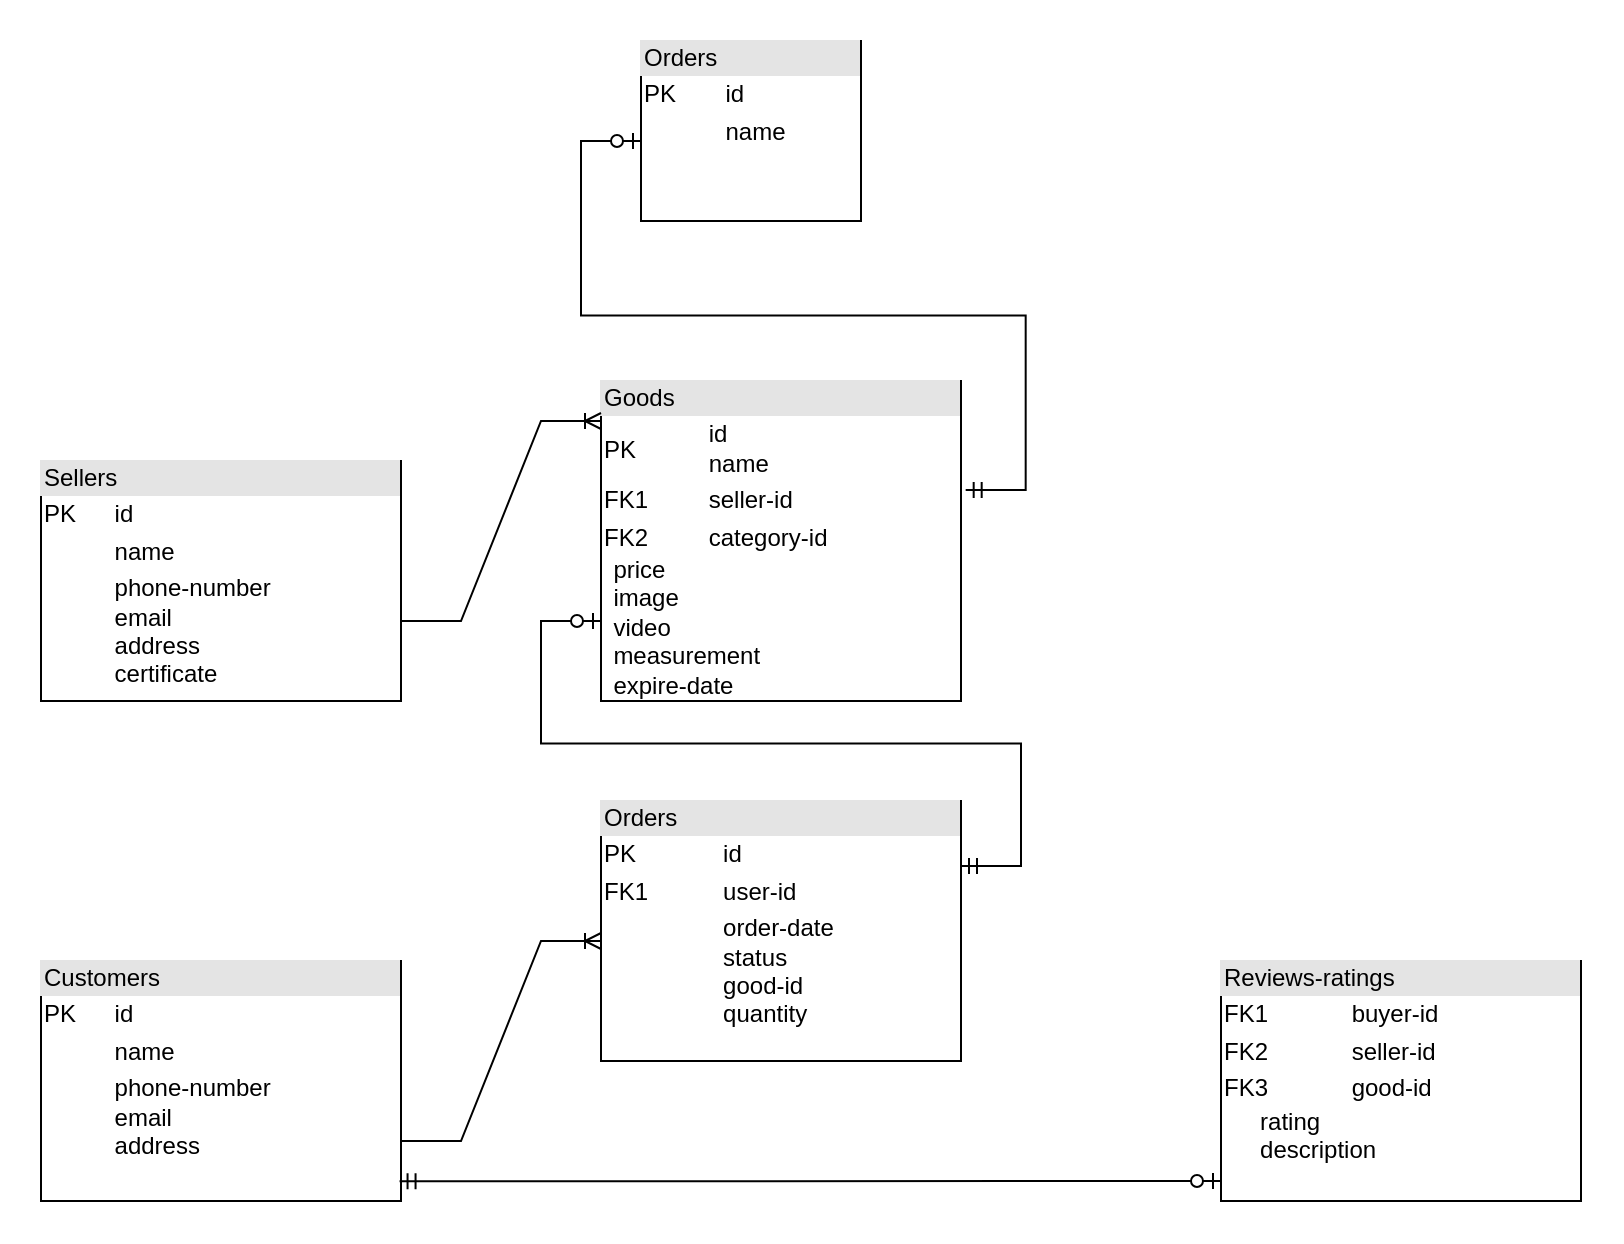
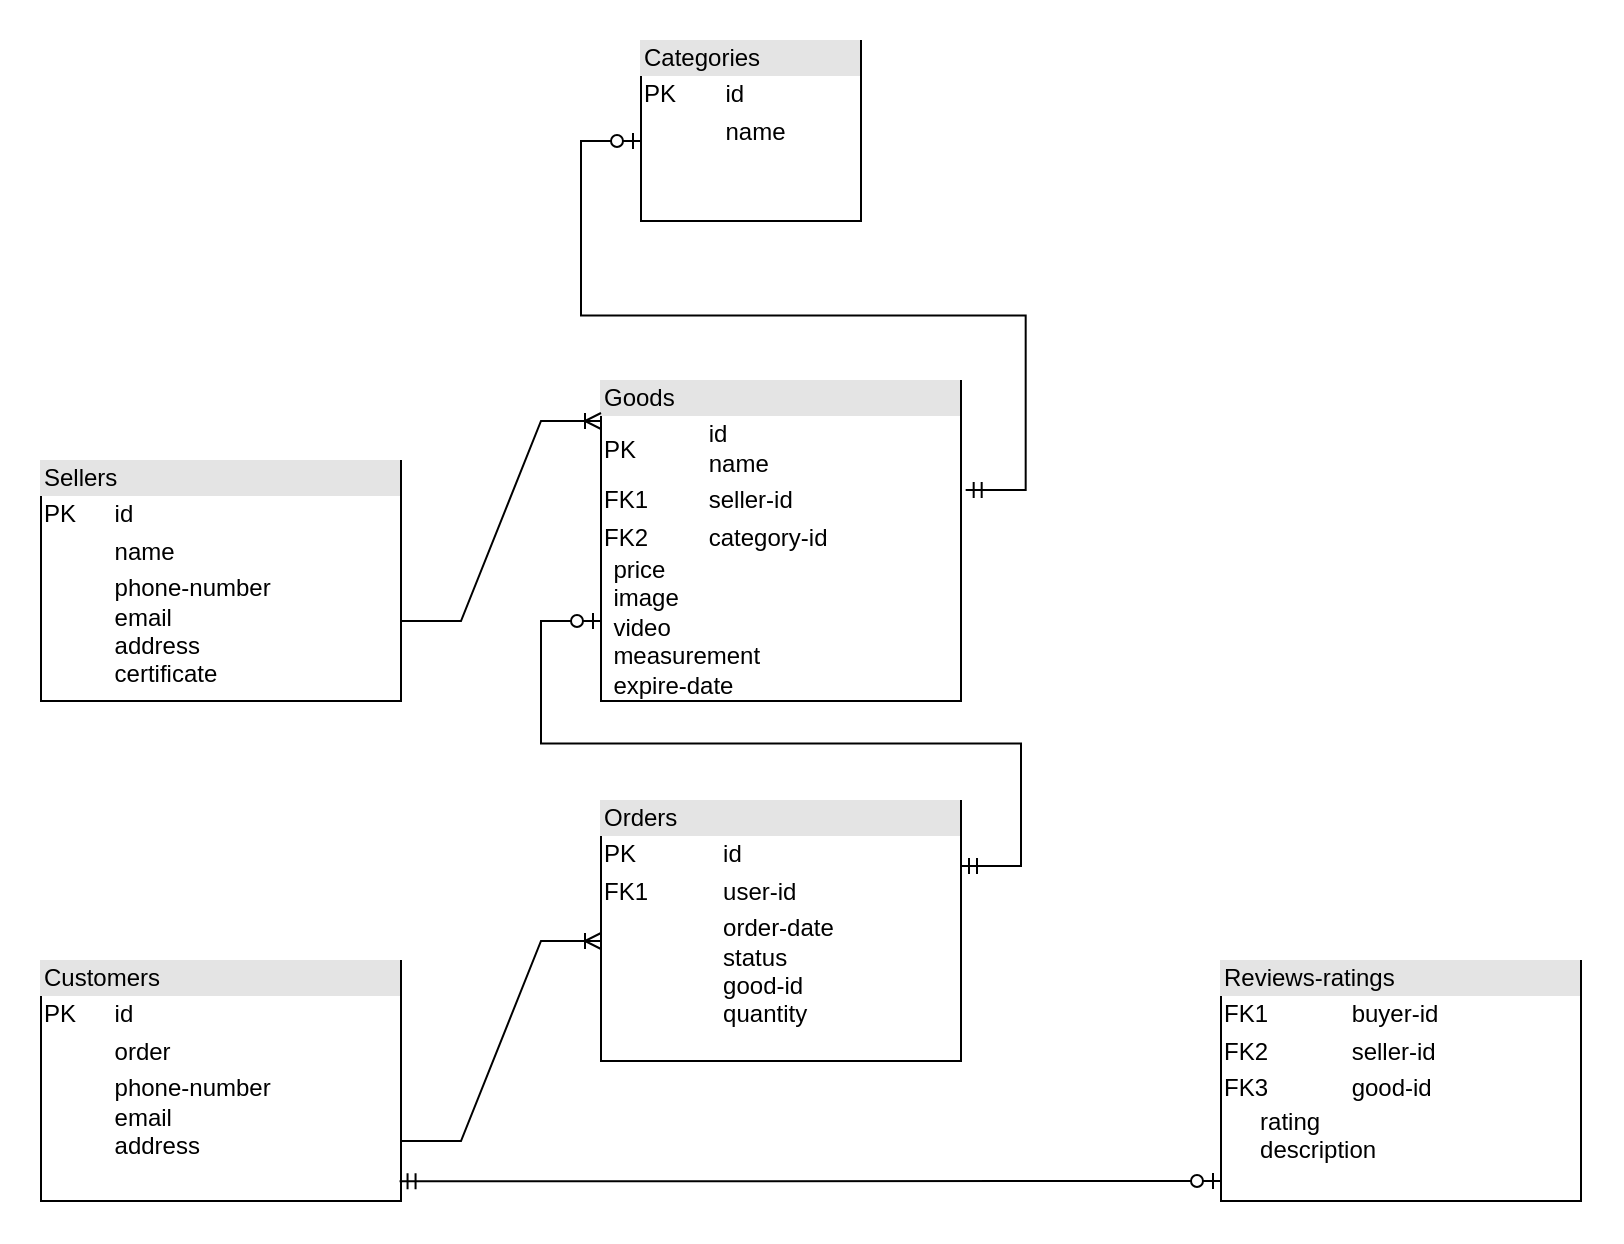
node "Orders PK id name": label "Orders PK id name" -> "Categories PK id name"
node "Customers PK id name phone-number email address": label "Customers PK id name phone-number email address" -> "Customers PK id order phone-number email address"
